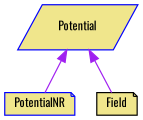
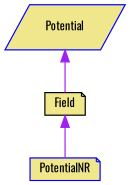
edge "PotentialNR" -> "Potential": now "PotentialNR" -> "Field"
